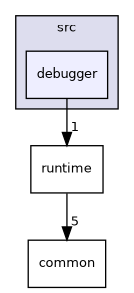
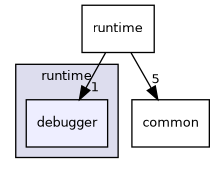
cluster "src": label "src" -> "runtime"
edge "debugger" -> "runtime": reversed
